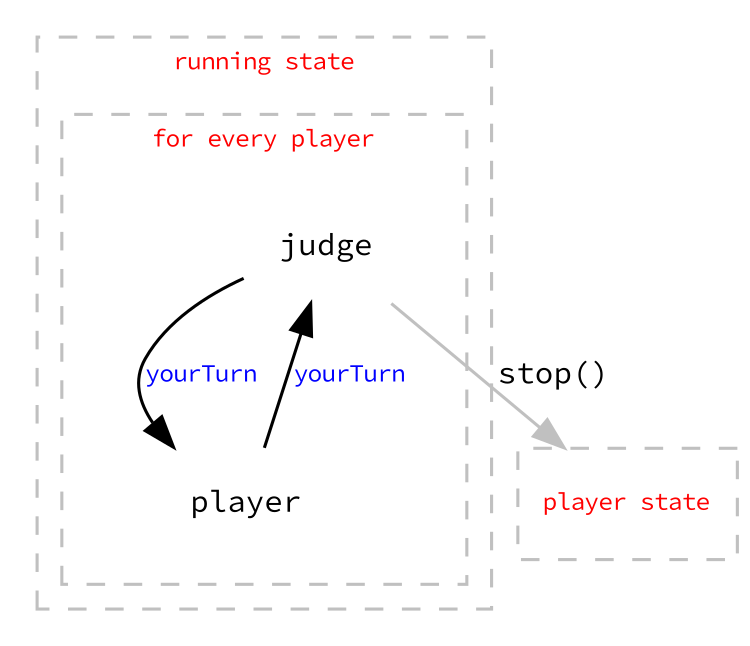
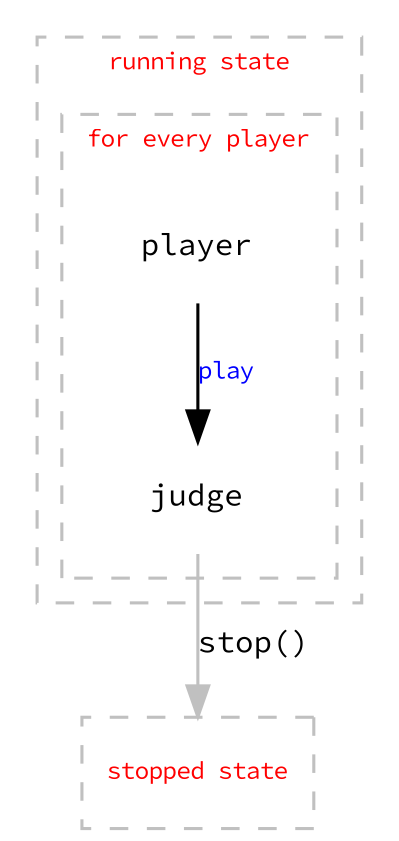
edge "judge" -> "player": removed, label "yourTurn"
edge "player" -> "judge": label "yourTurn" -> "play"
node "player state": label "player state" -> "stopped state"
